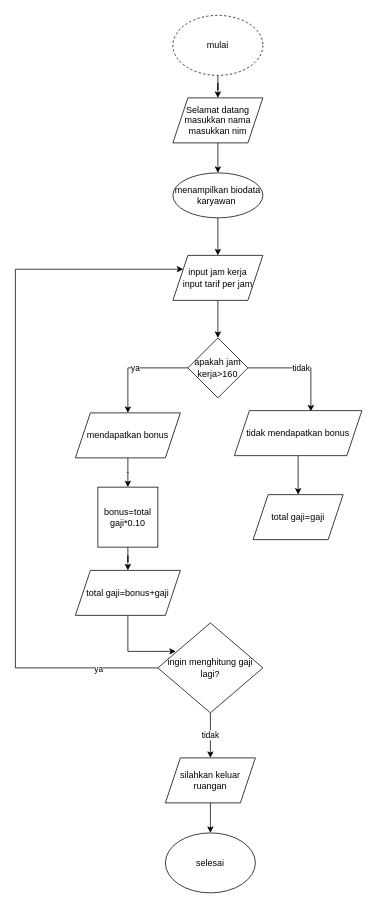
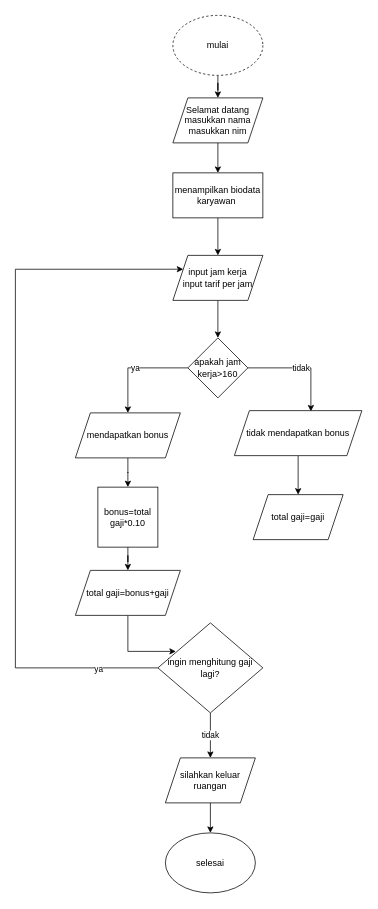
node "menampilkan biodata karyawan": shape ellipse -> rectangle
